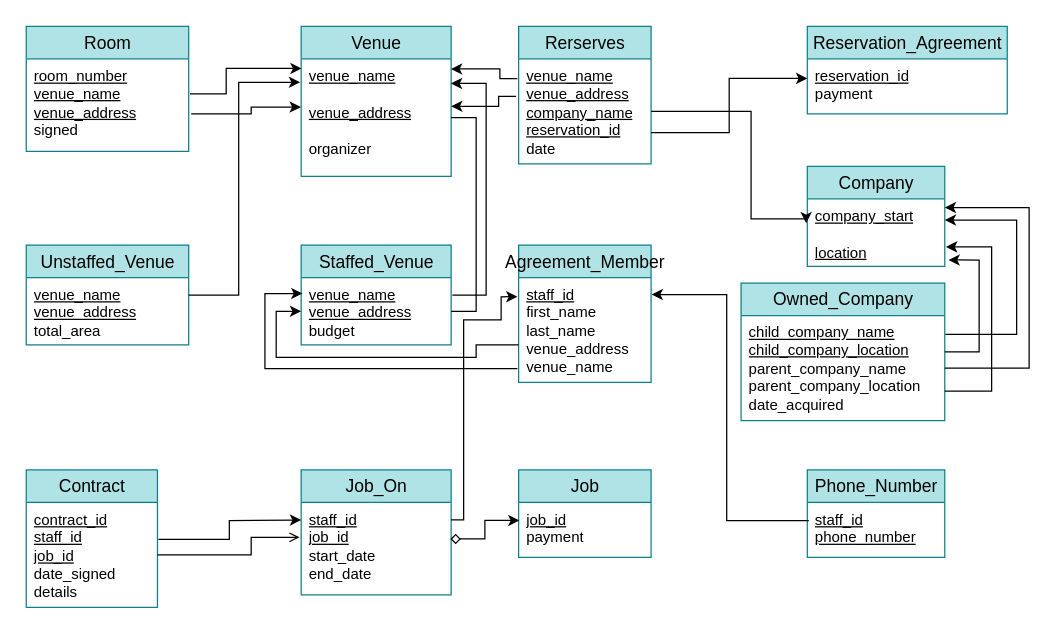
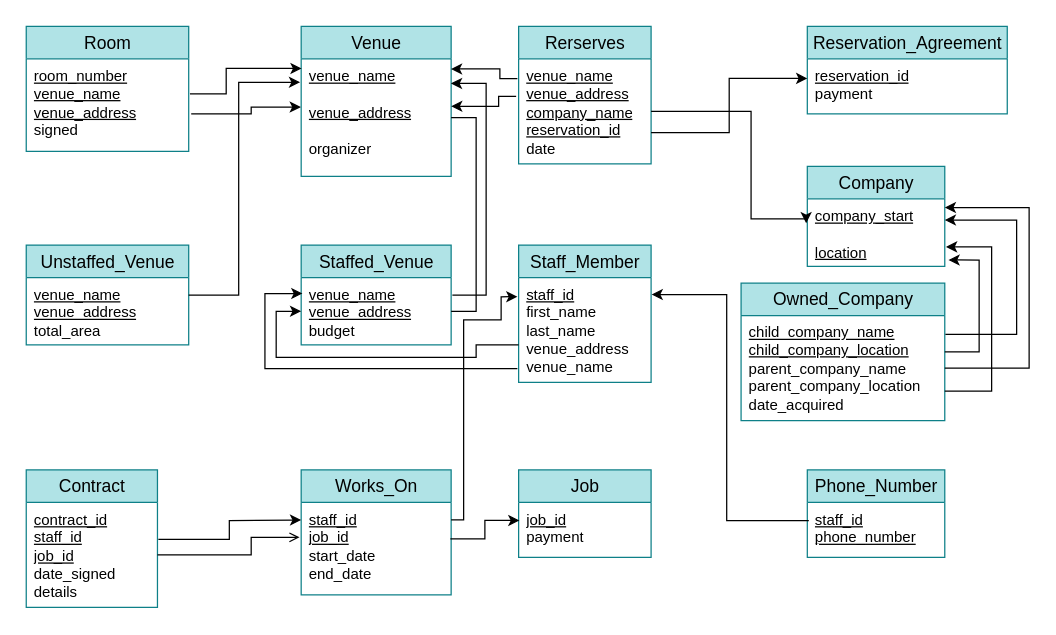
node "Agreement_Member": label "Agreement_Member" -> "Staff_Member"
node "Job_On": label "Job_On" -> "Works_On"
edge "job_id payment" -- "staff_id job_id start_date end_date": arrowhead diamond -> none
